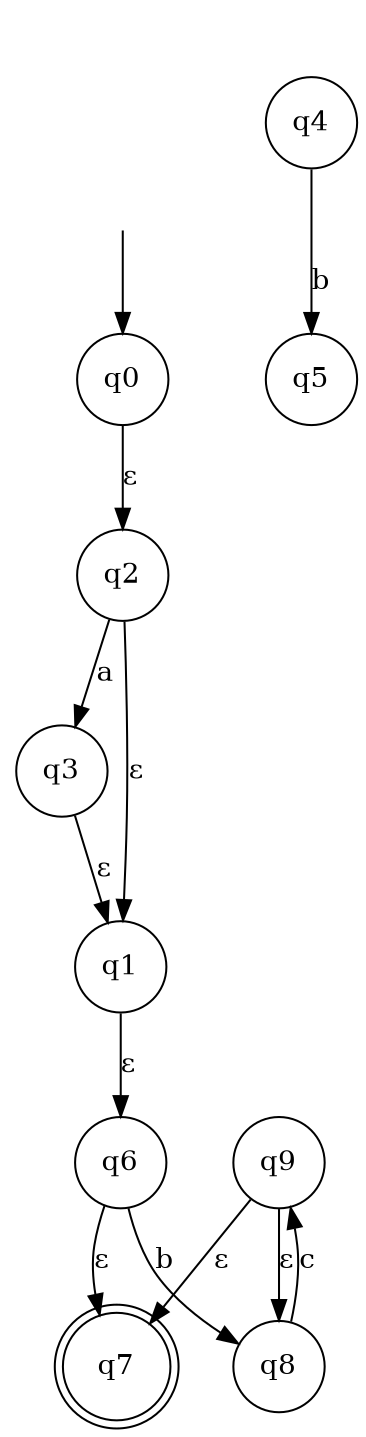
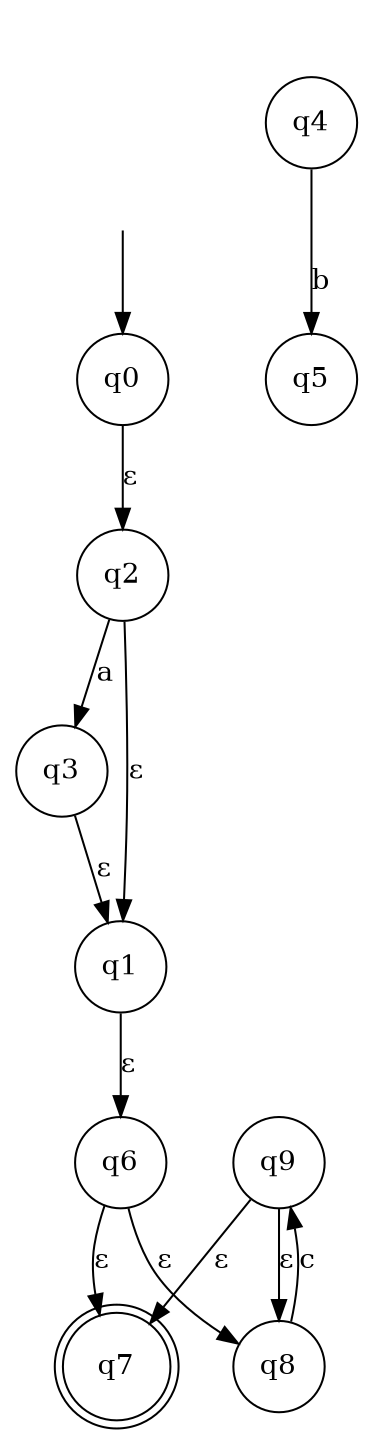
edge "q6" -> "q8": label "b" -> "ε"
